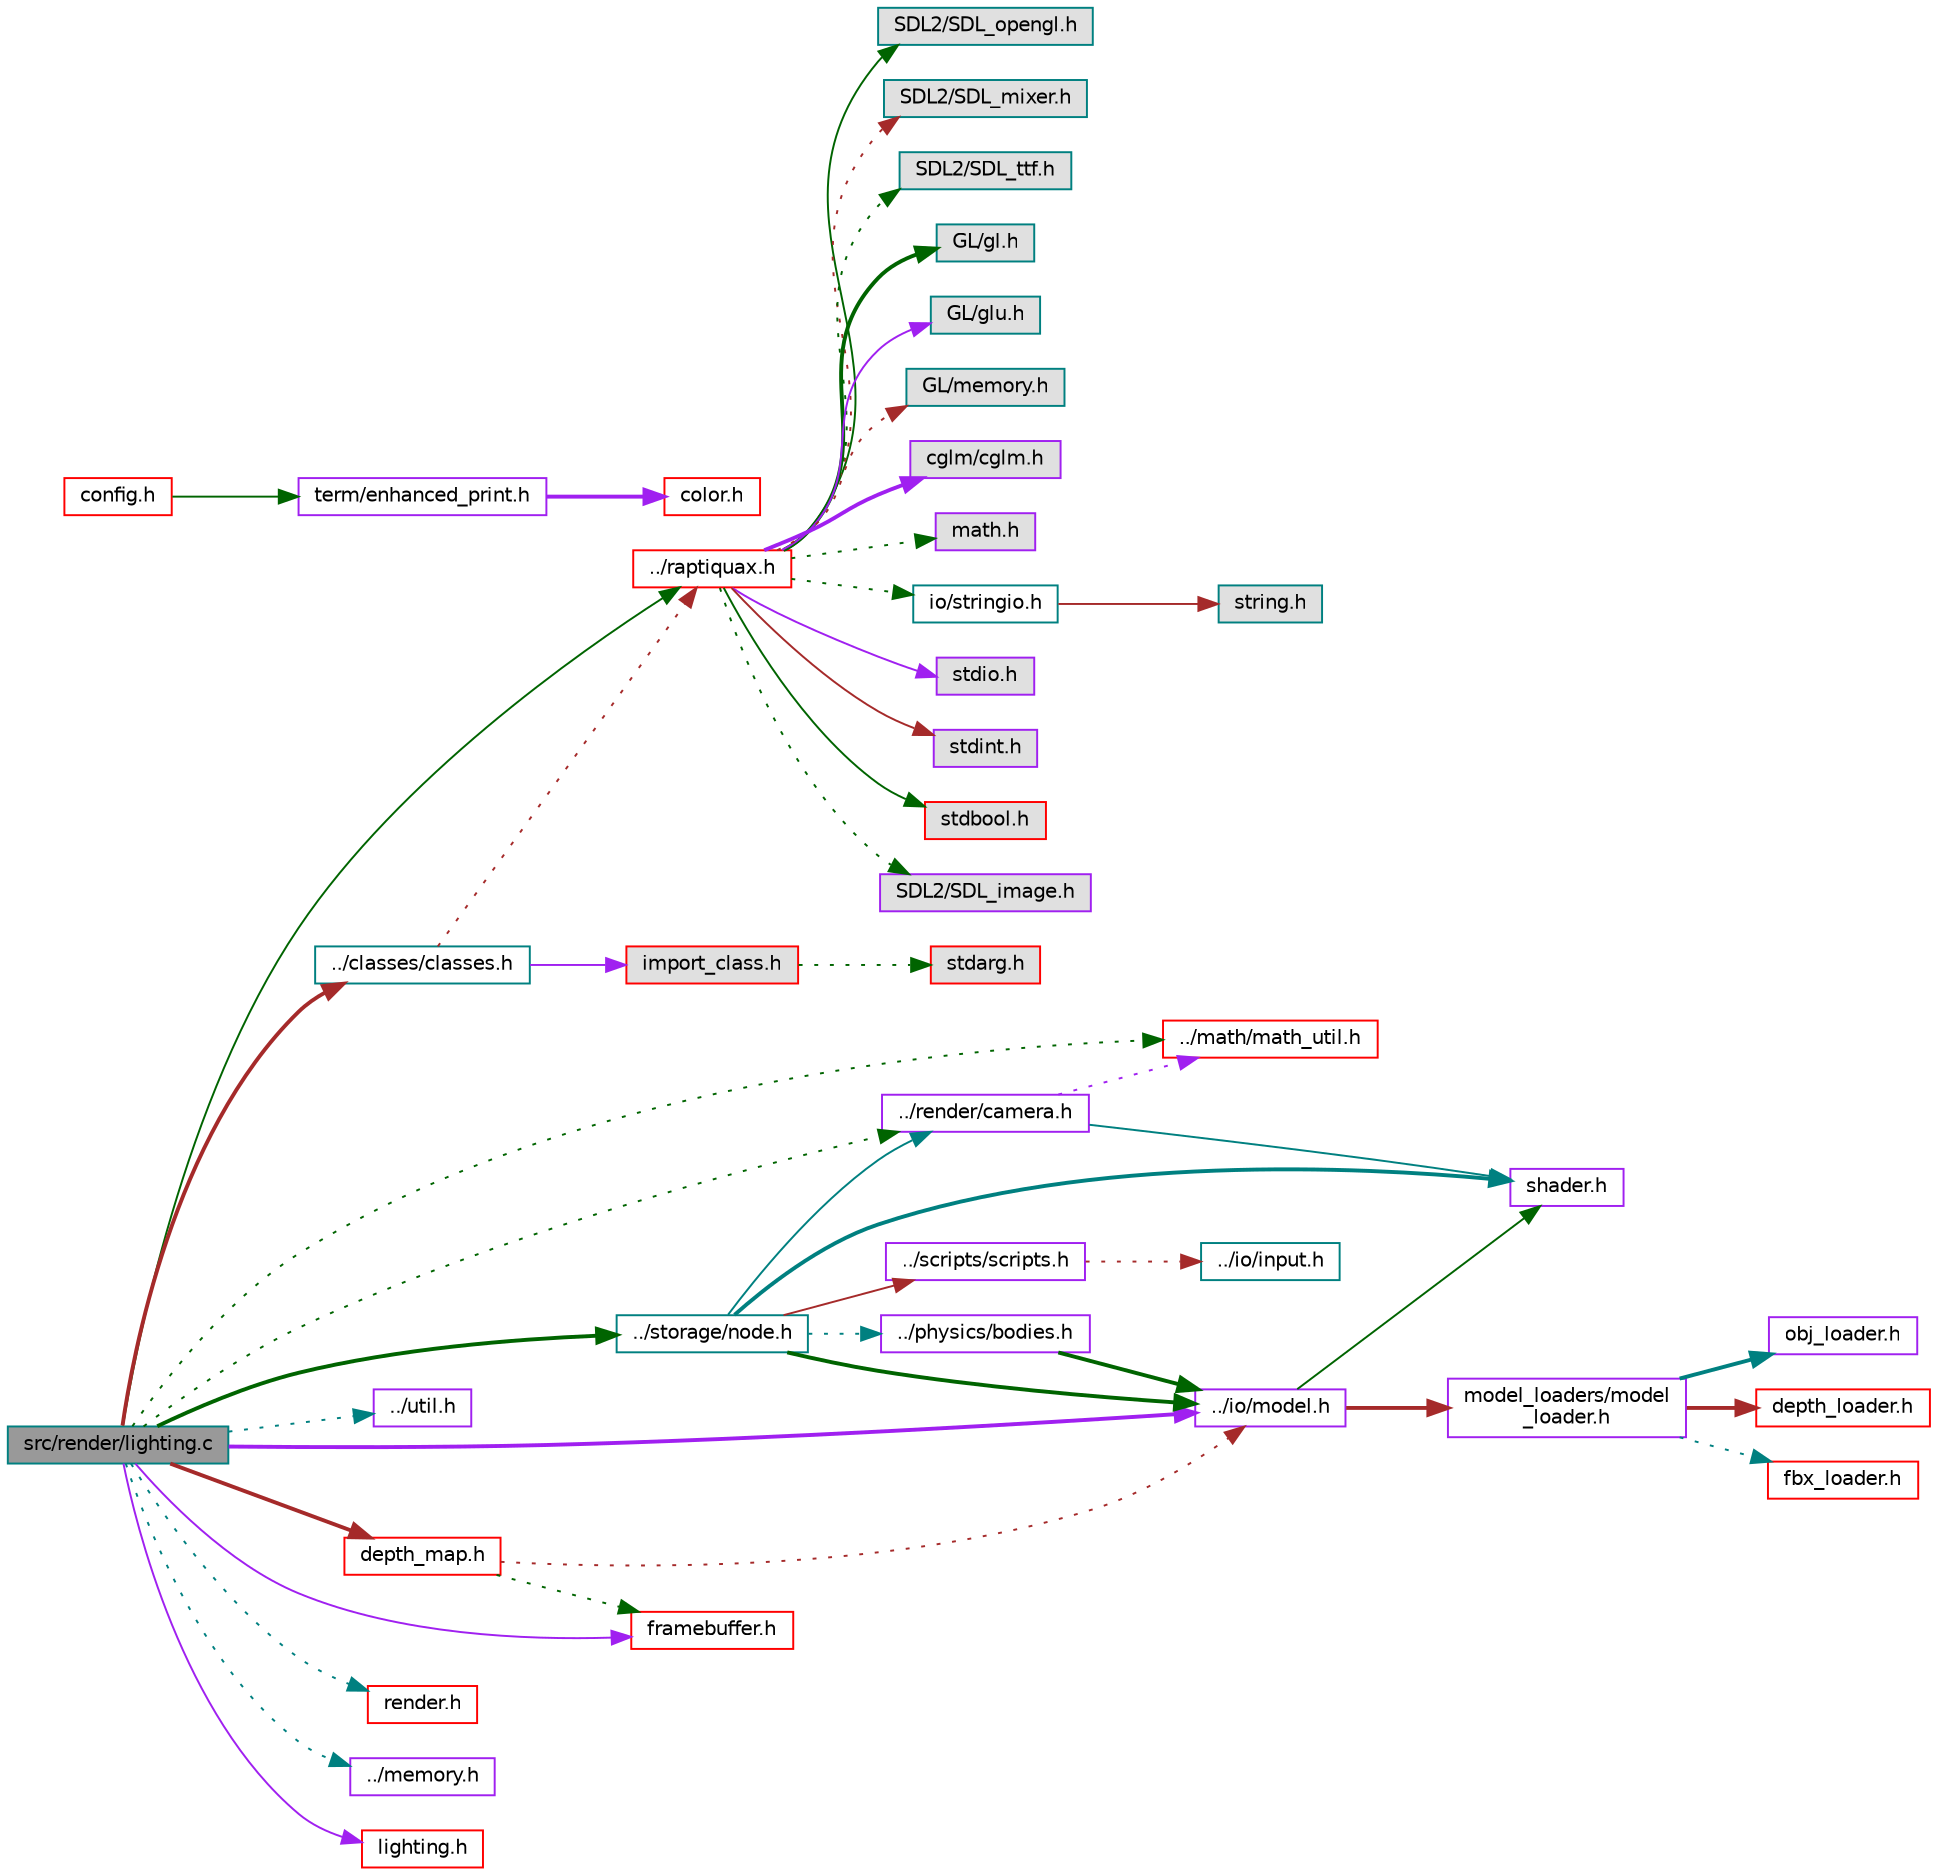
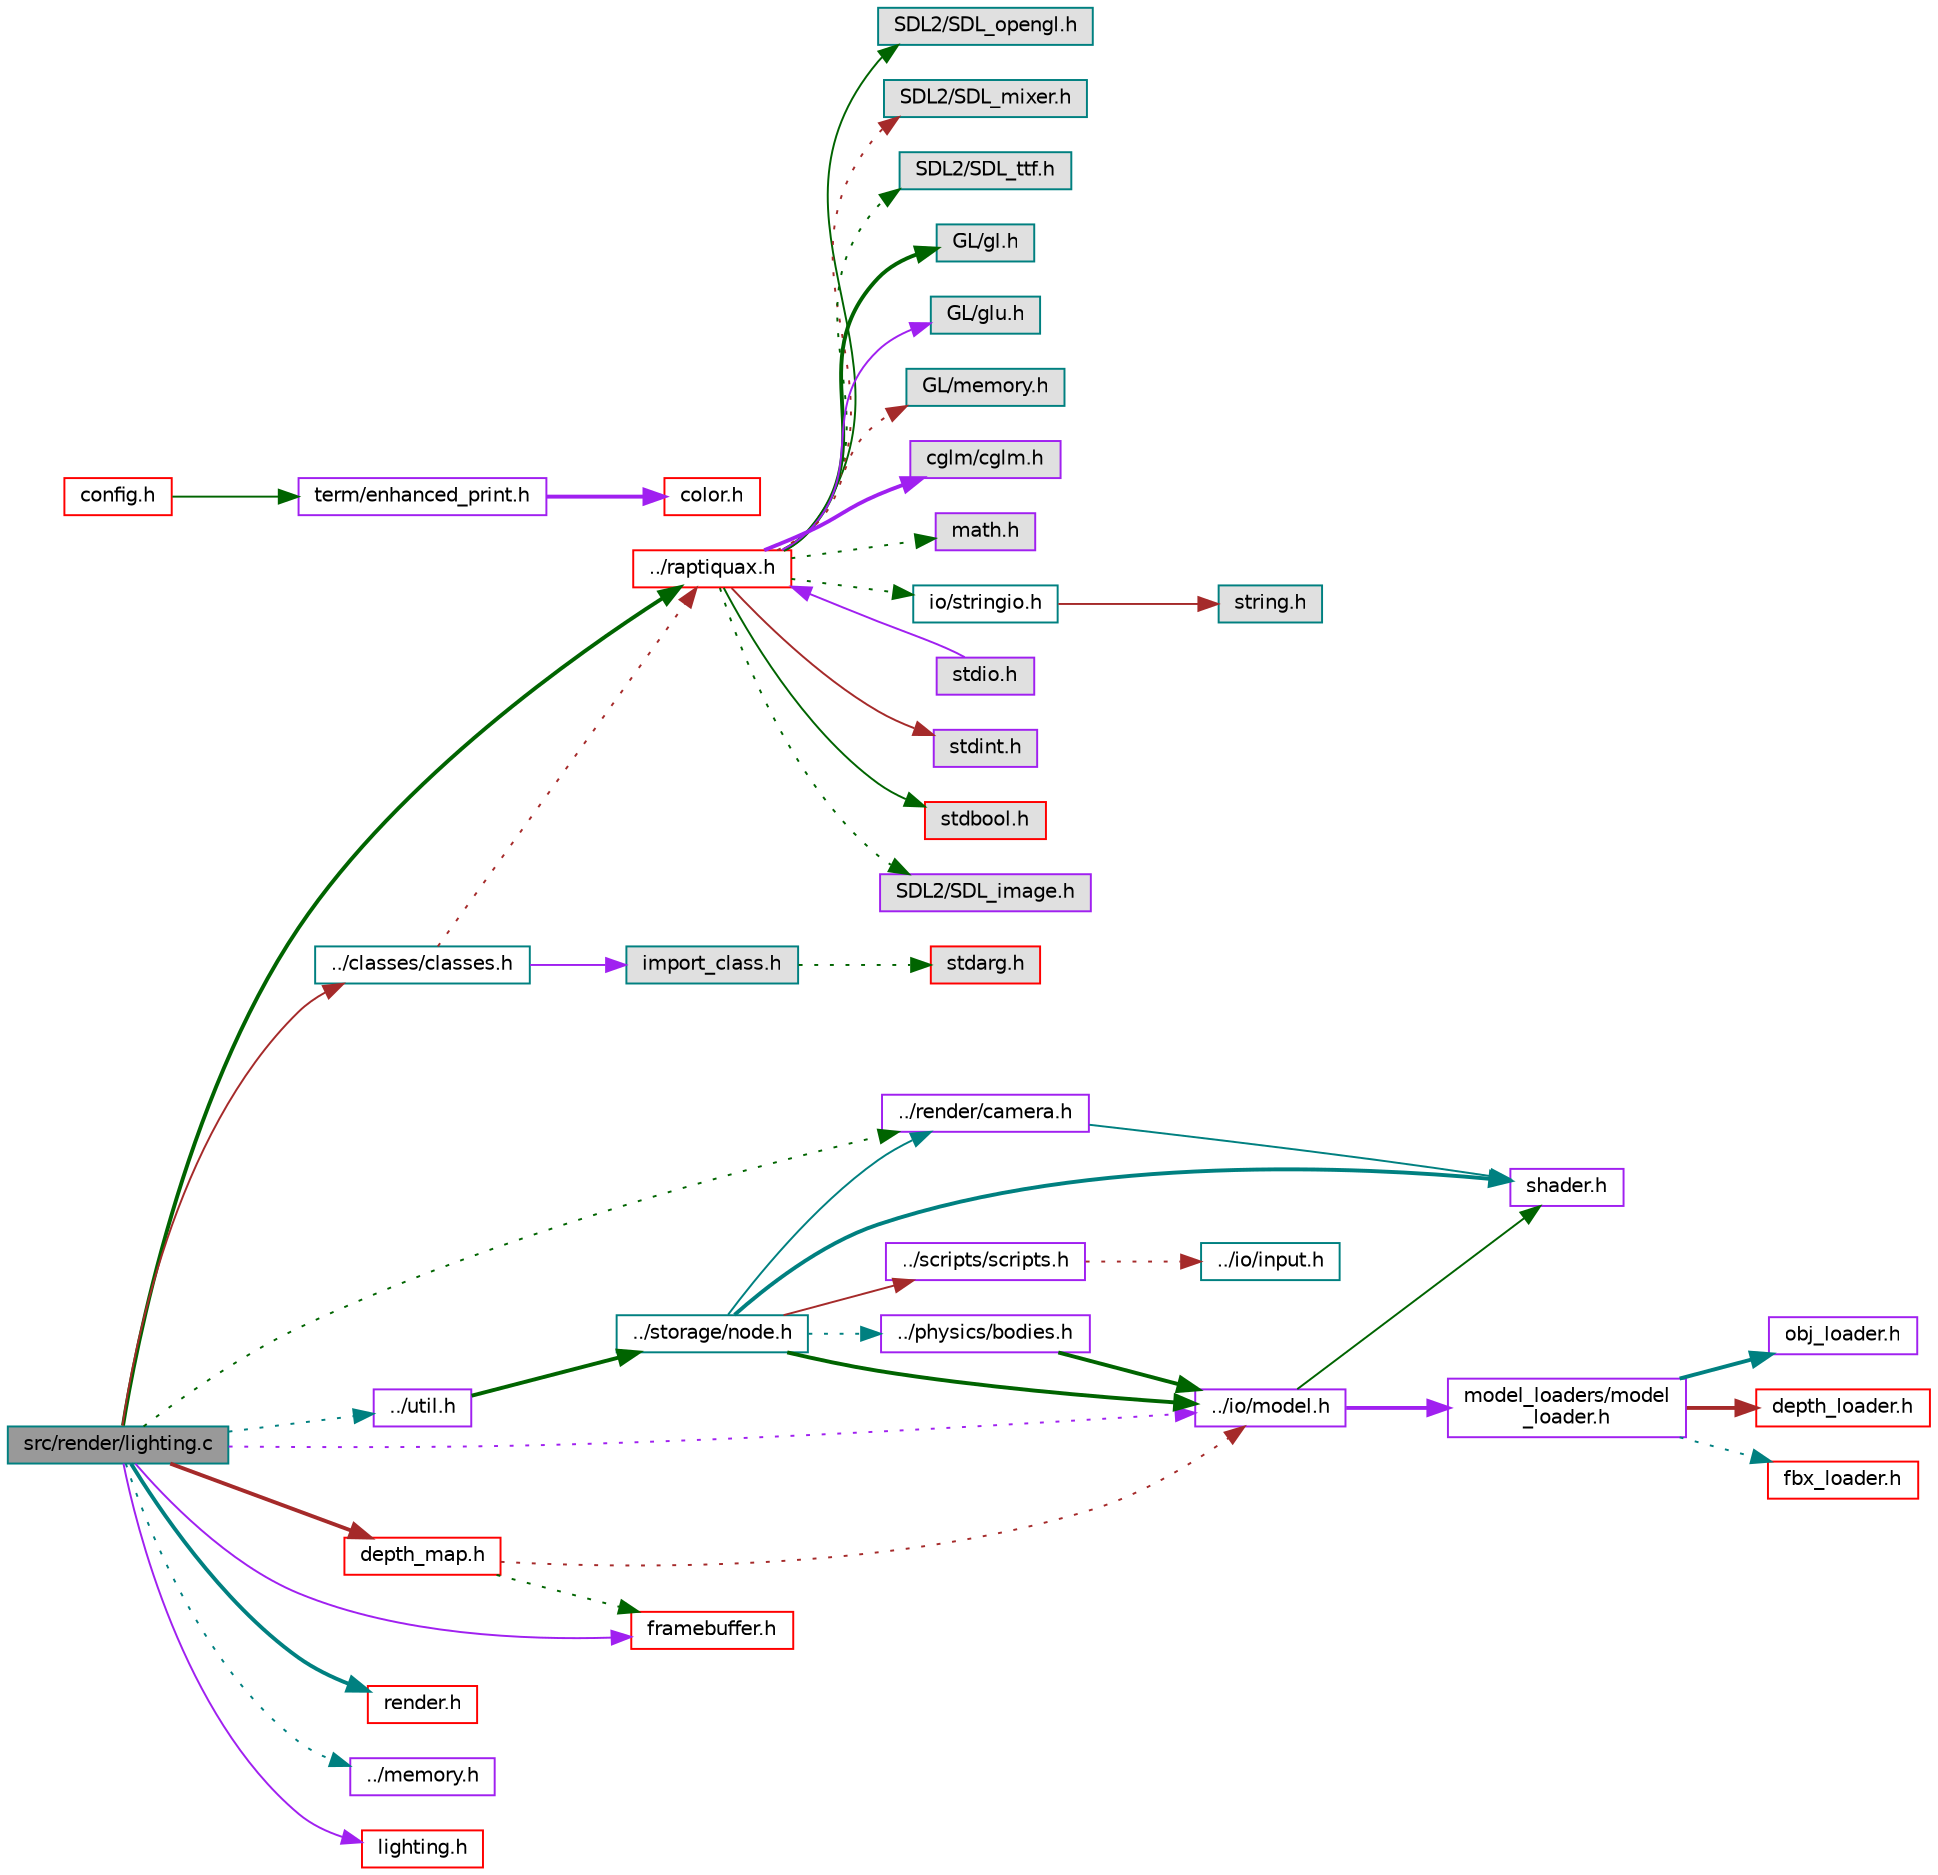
edge "../raptiquax.h" -> "stdio.h": reversed
edge "src/render/lighting.c" -> "../raptiquax.h": style solid -> bold
node "import_class.h": color red -> teal
node "../math/math_util.h": removed
edge "src/render/lighting.c" -> "../classes/classes.h": style bold -> solid
edge "src/render/lighting.c" -> "../storage/node.h": now "../util.h" -> "../storage/node.h"
edge "../io/model.h" -> "model_loaders/model _loader.h": color brown -> purple
edge "src/render/lighting.c" -> "../io/model.h": style bold -> dotted
edge "src/render/lighting.c" -> "render.h": style dotted -> bold
